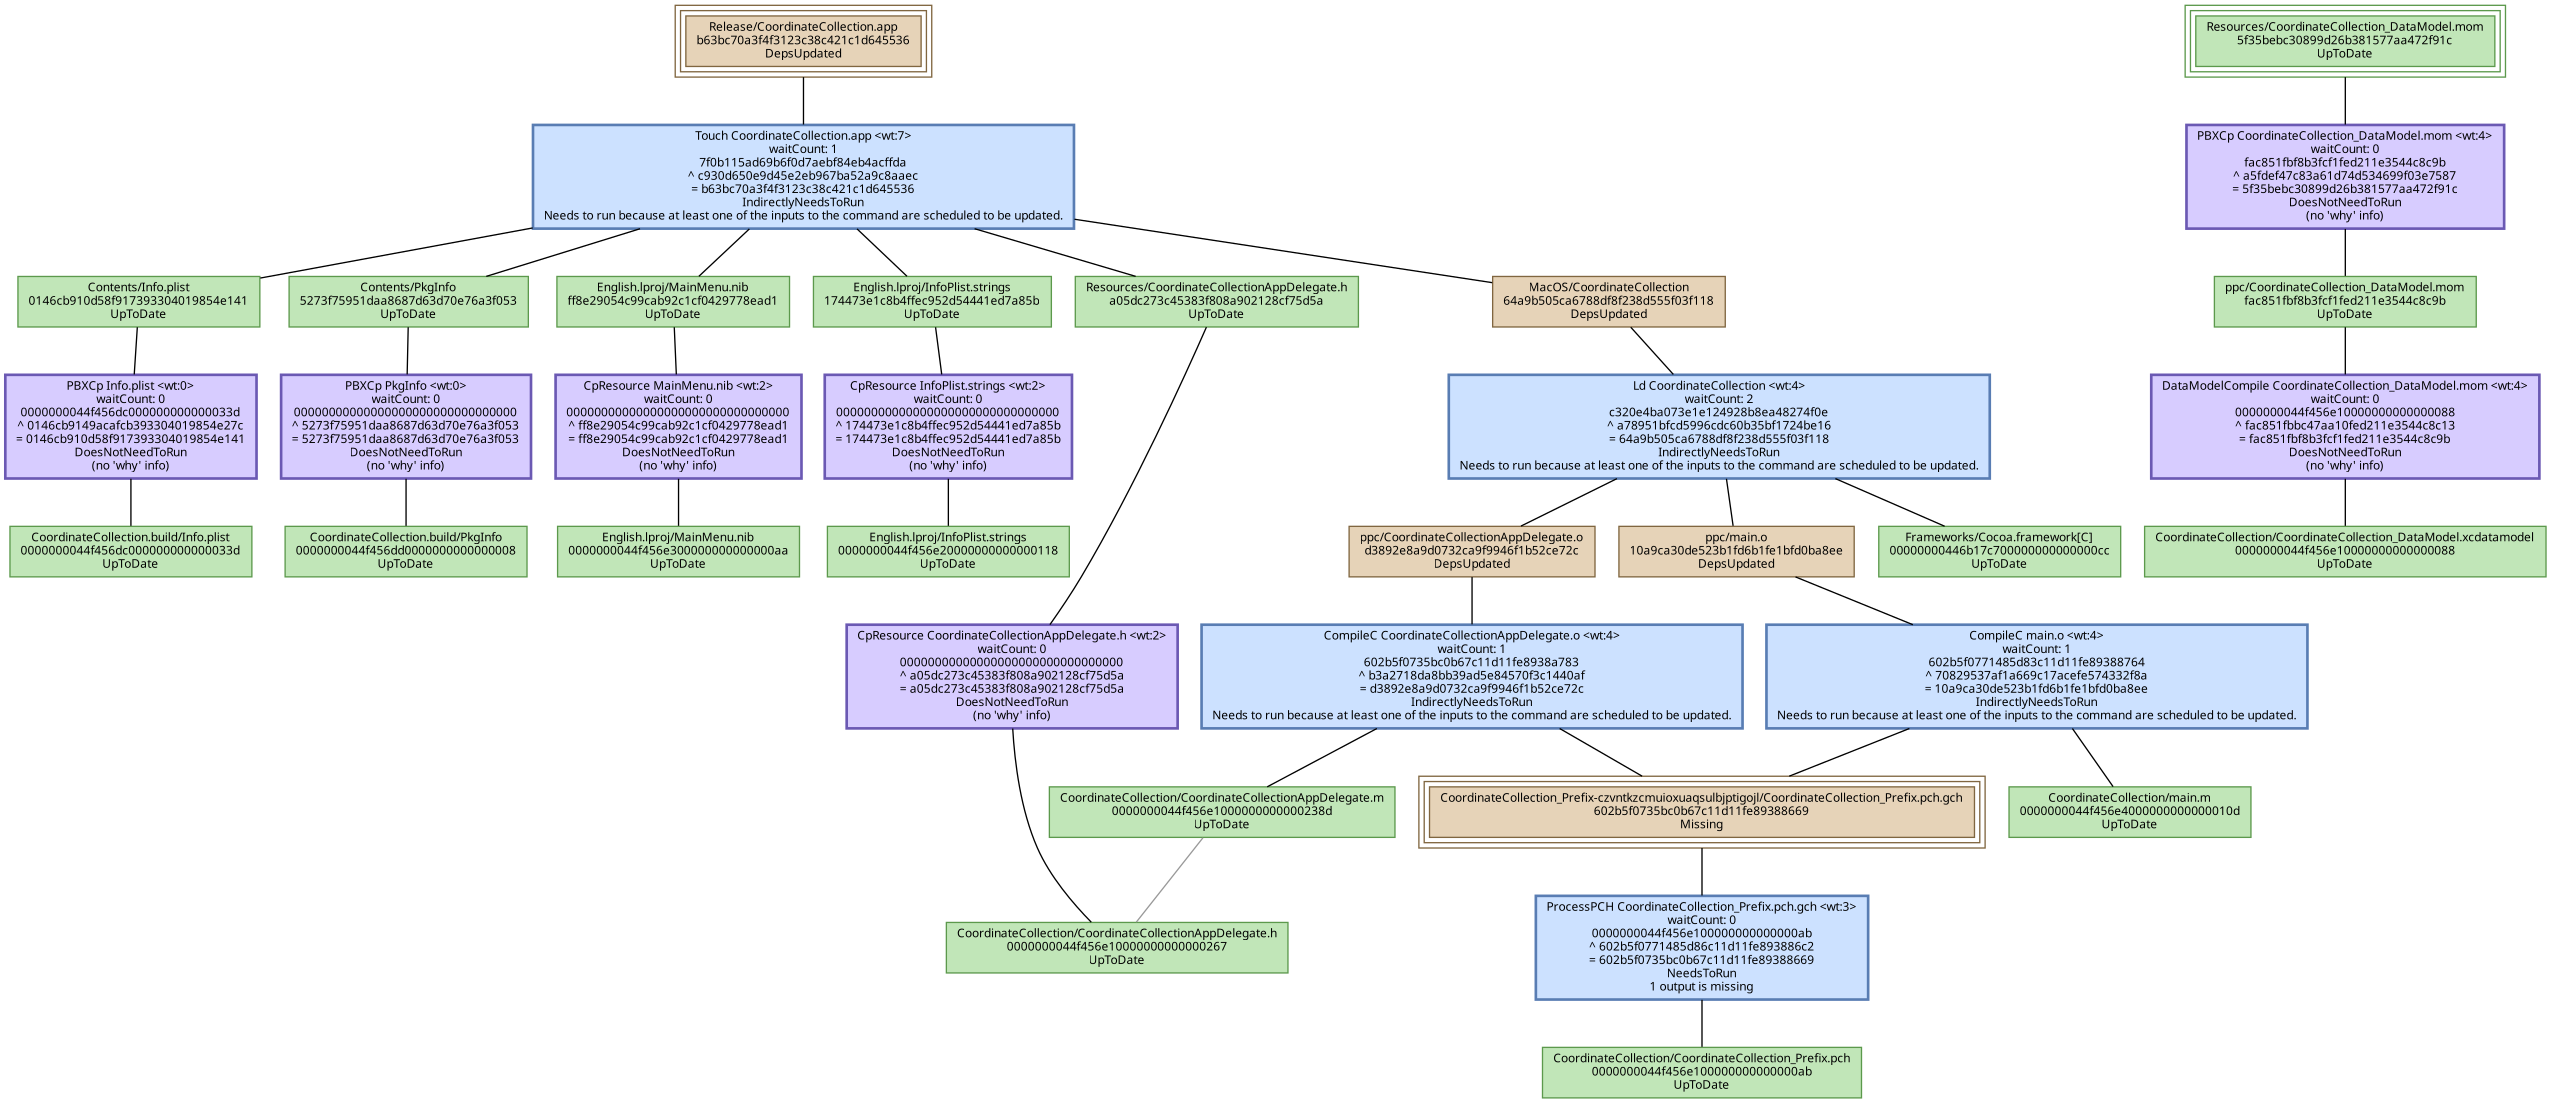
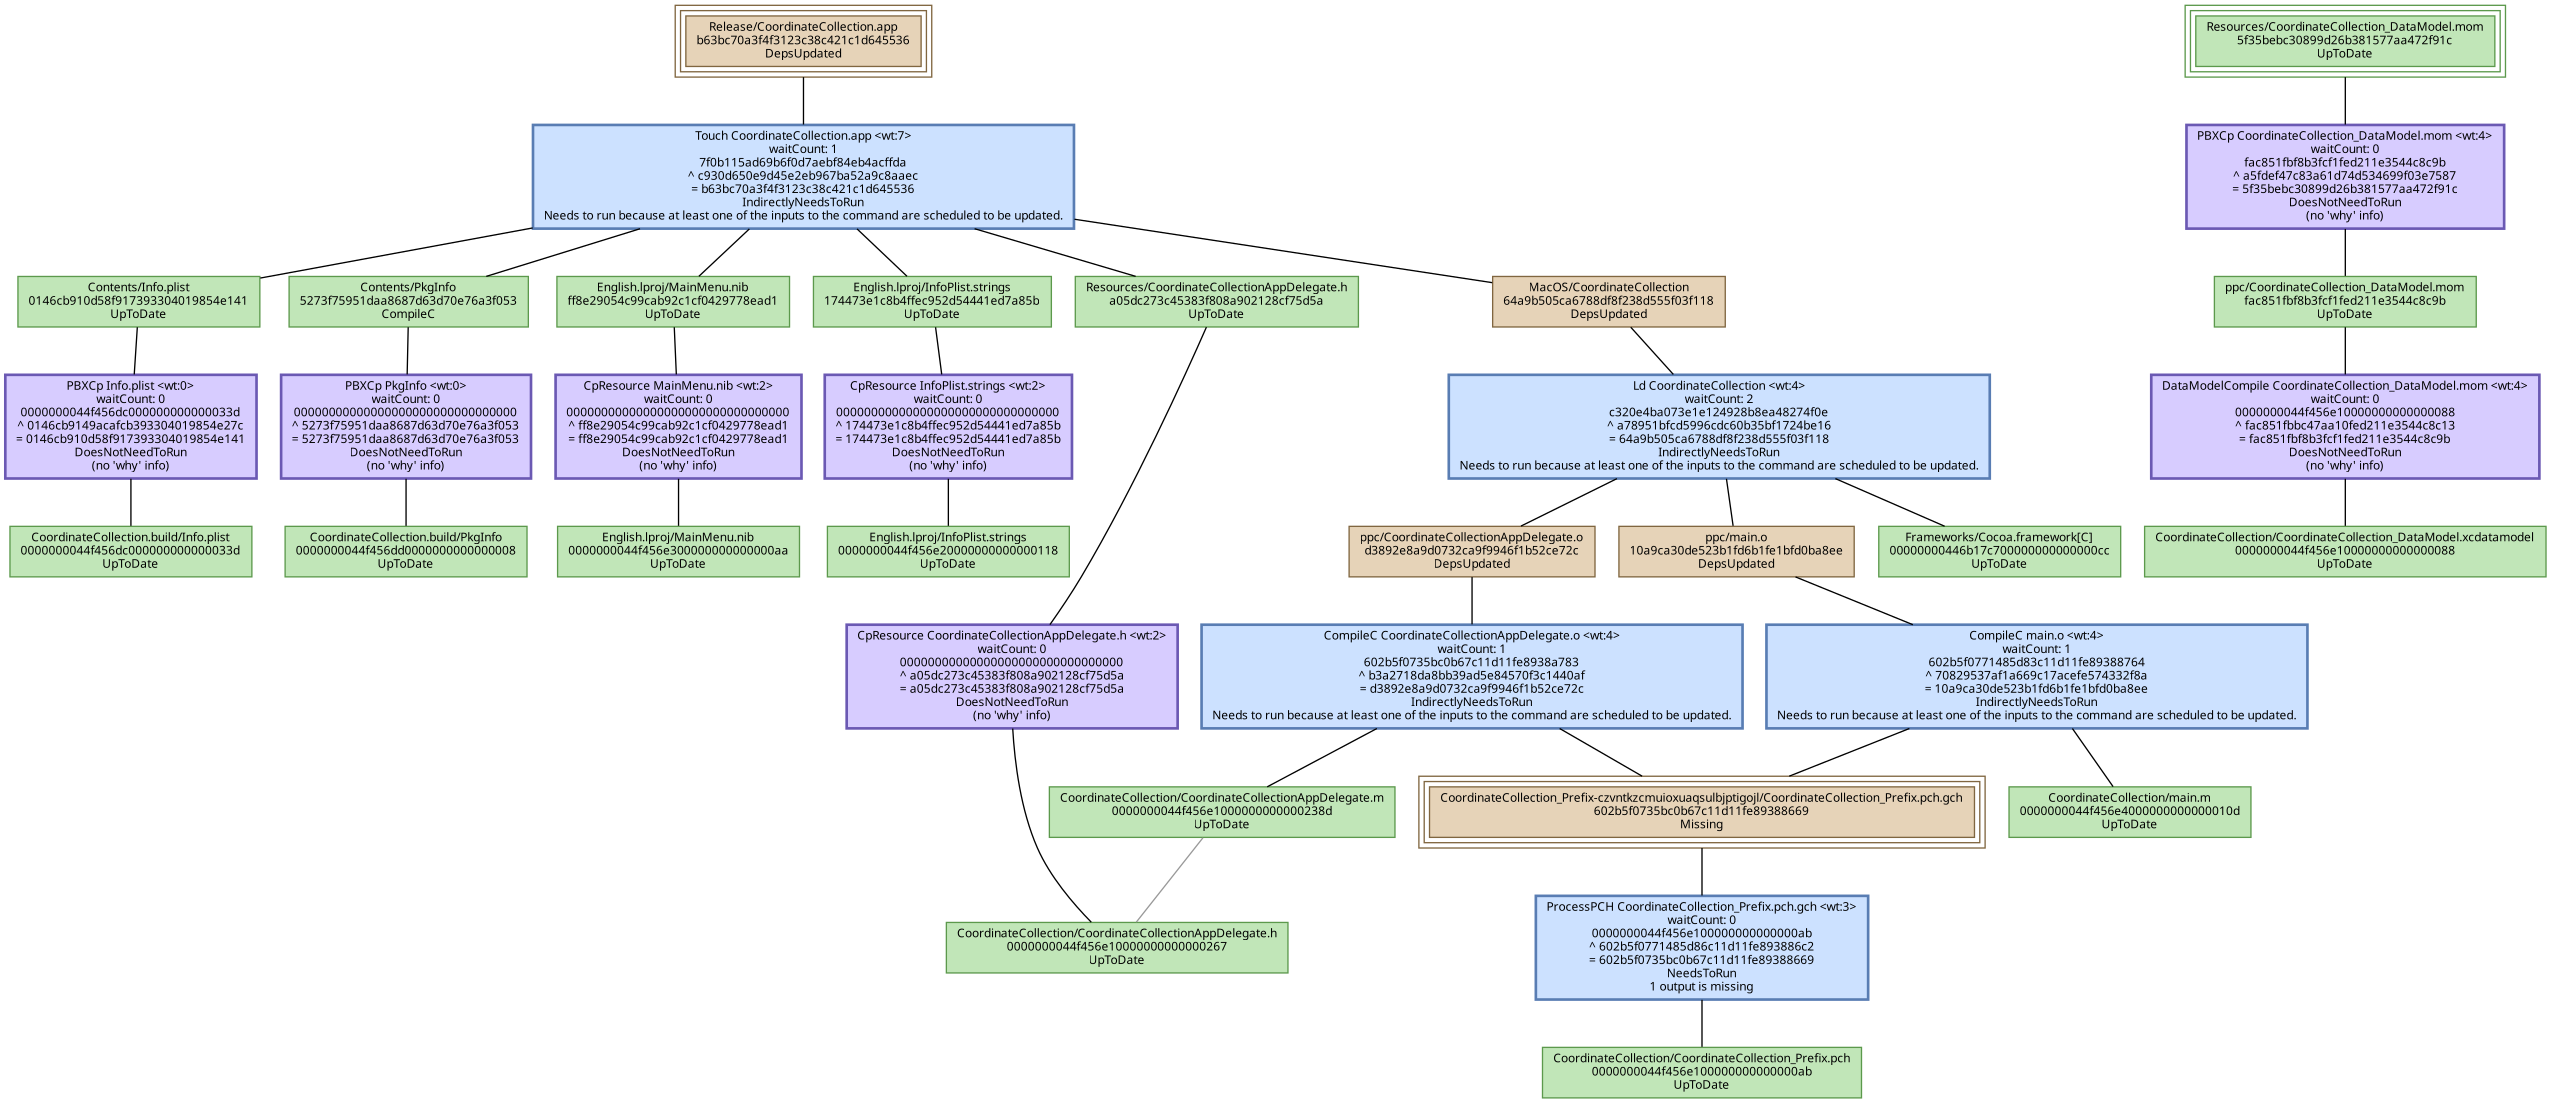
node "Contents/PkgInfo 5273f75951daa8687d63d70e76a3f053 UpToDate": label "Contents/PkgInfo 5273f75951daa8687d63d70e76a3f053 UpToDate" -> "Contents/PkgInfo 5273f75951daa8687d63d70e76a3f053 CompileC"
